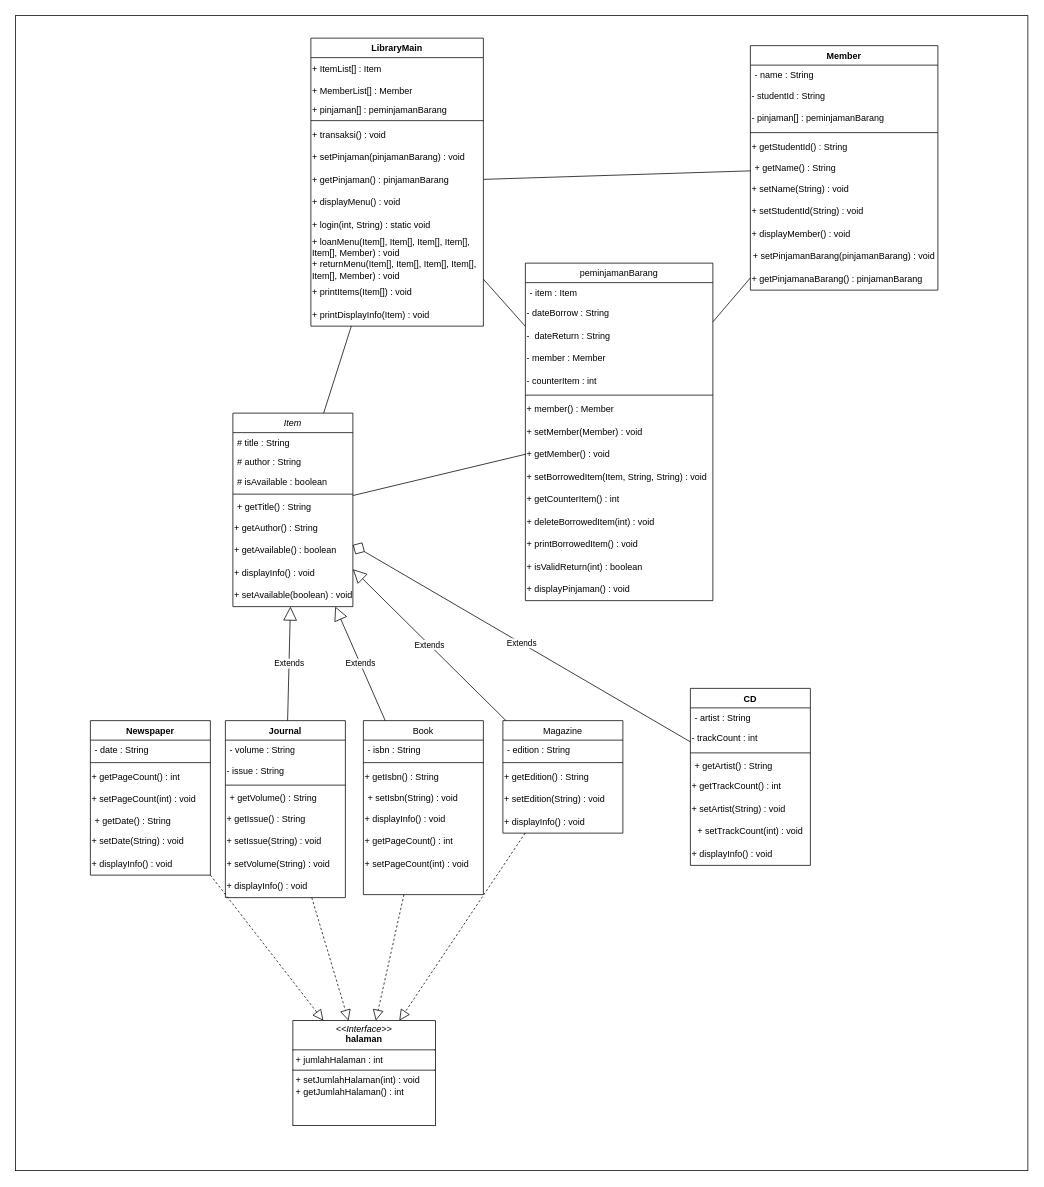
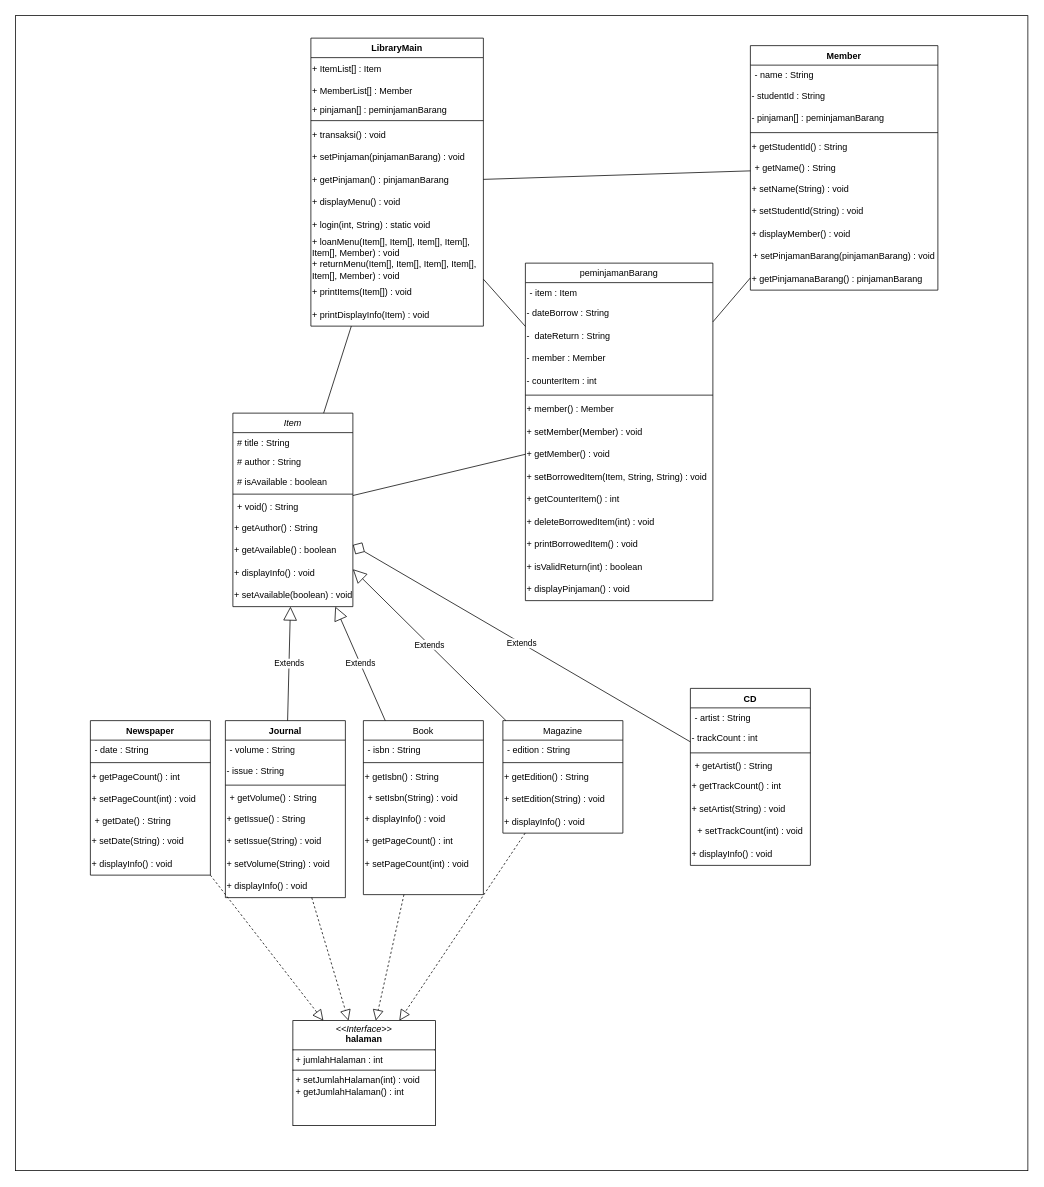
node "+ getTitle() : String": label "+ getTitle() : String" -> "+ void() : String"
